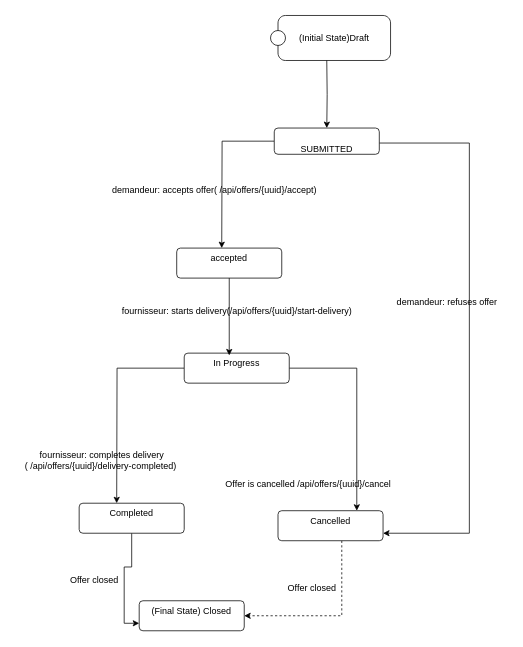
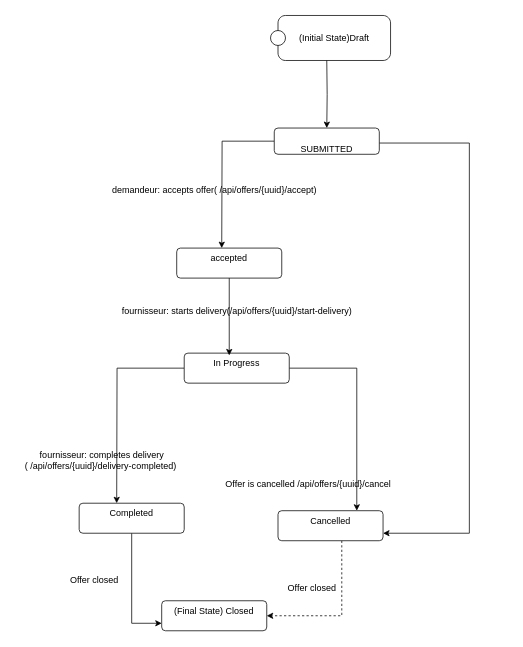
node "demandeur: refuses offer": removed
node "(Final State) Closed": moved (192, 615) -> (214, 615)
